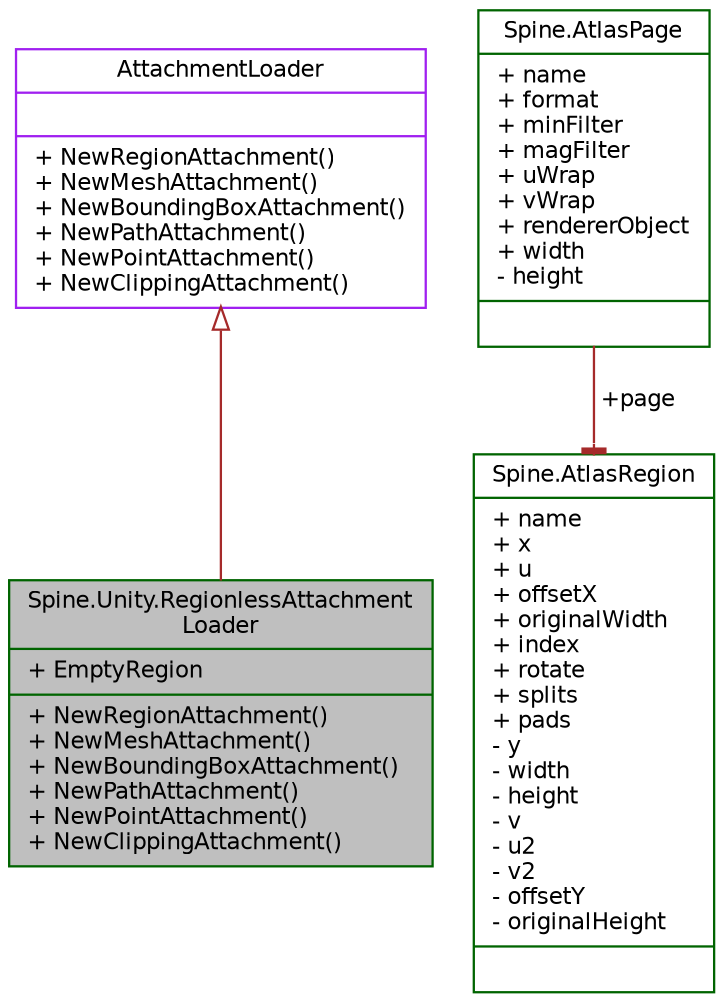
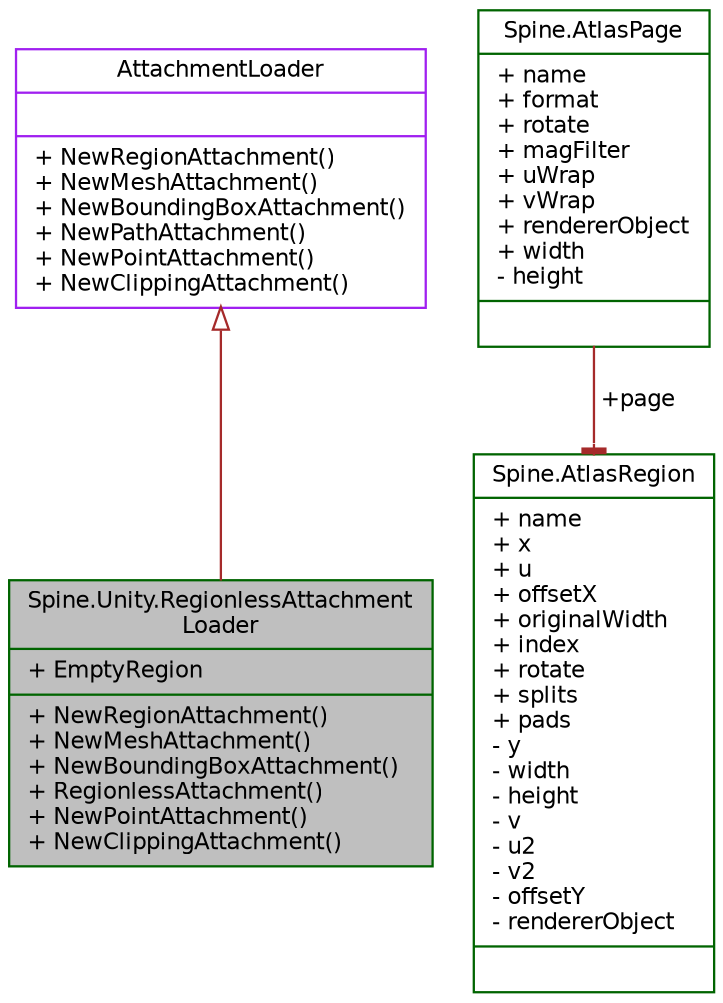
node "Spine.AtlasPage": text "+ minFilter" -> "+ rotate"
node "Spine.Unity.RegionlessAttachment": text "+ NewPathAttachment()" -> "+ RegionlessAttachment()"
node "Spine.AtlasRegion": text "- originalHeight" -> "- rendererObject"
